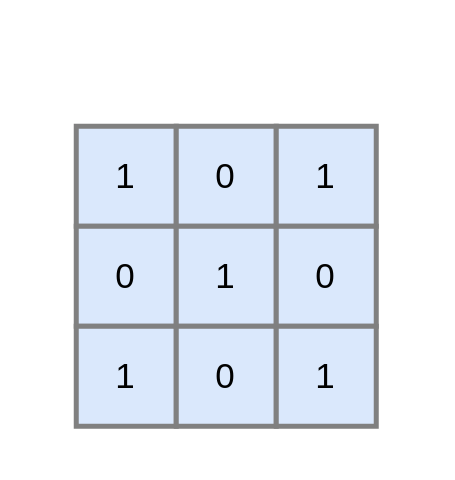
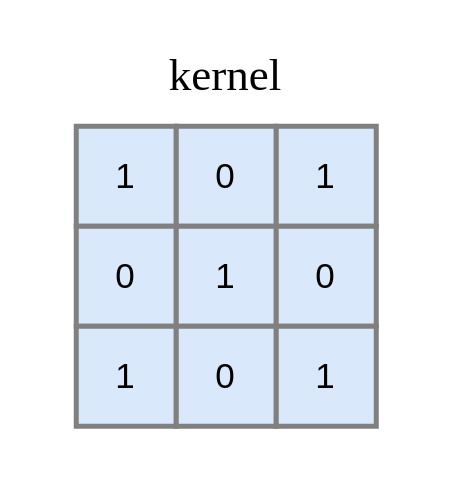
node "kernel": added
